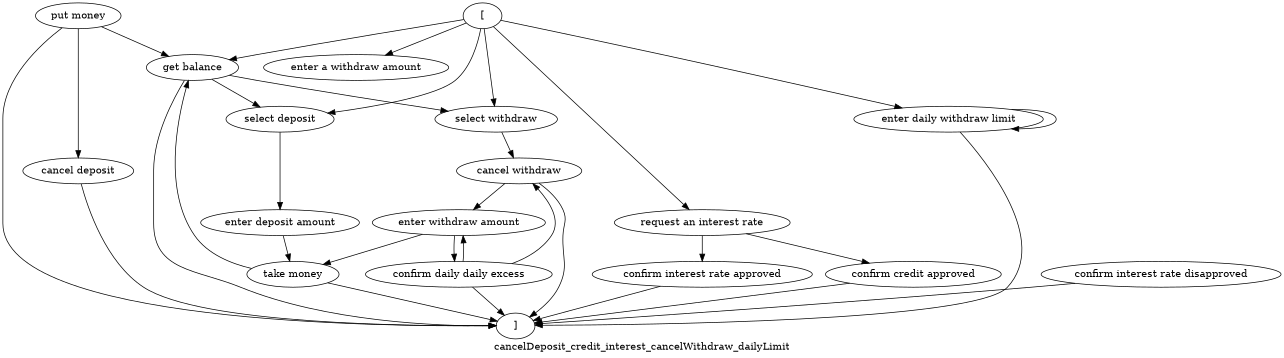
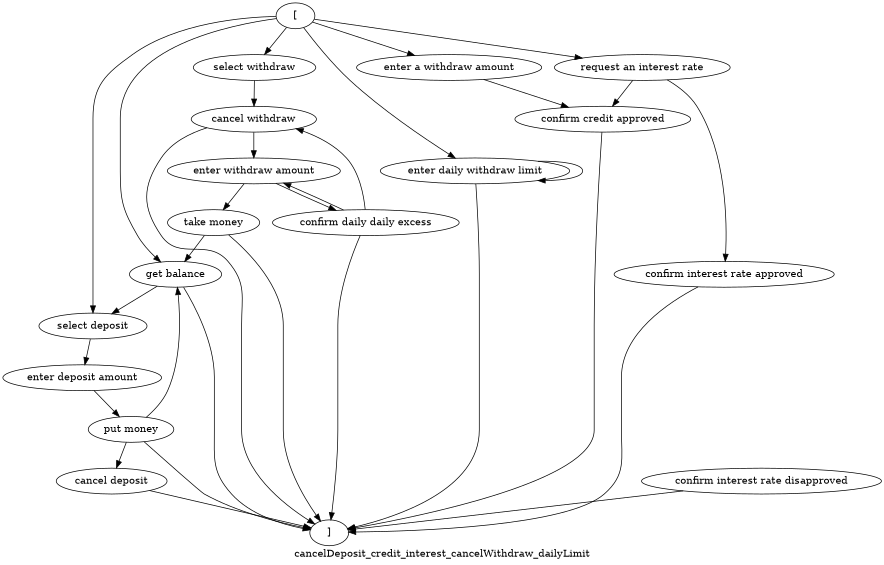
edge "enter a withdraw amount" -> "confirm credit approved": added
edge "get balance" -> "select withdraw": removed
edge "enter deposit amount" -> "take money": now "enter deposit amount" -> "put money"
